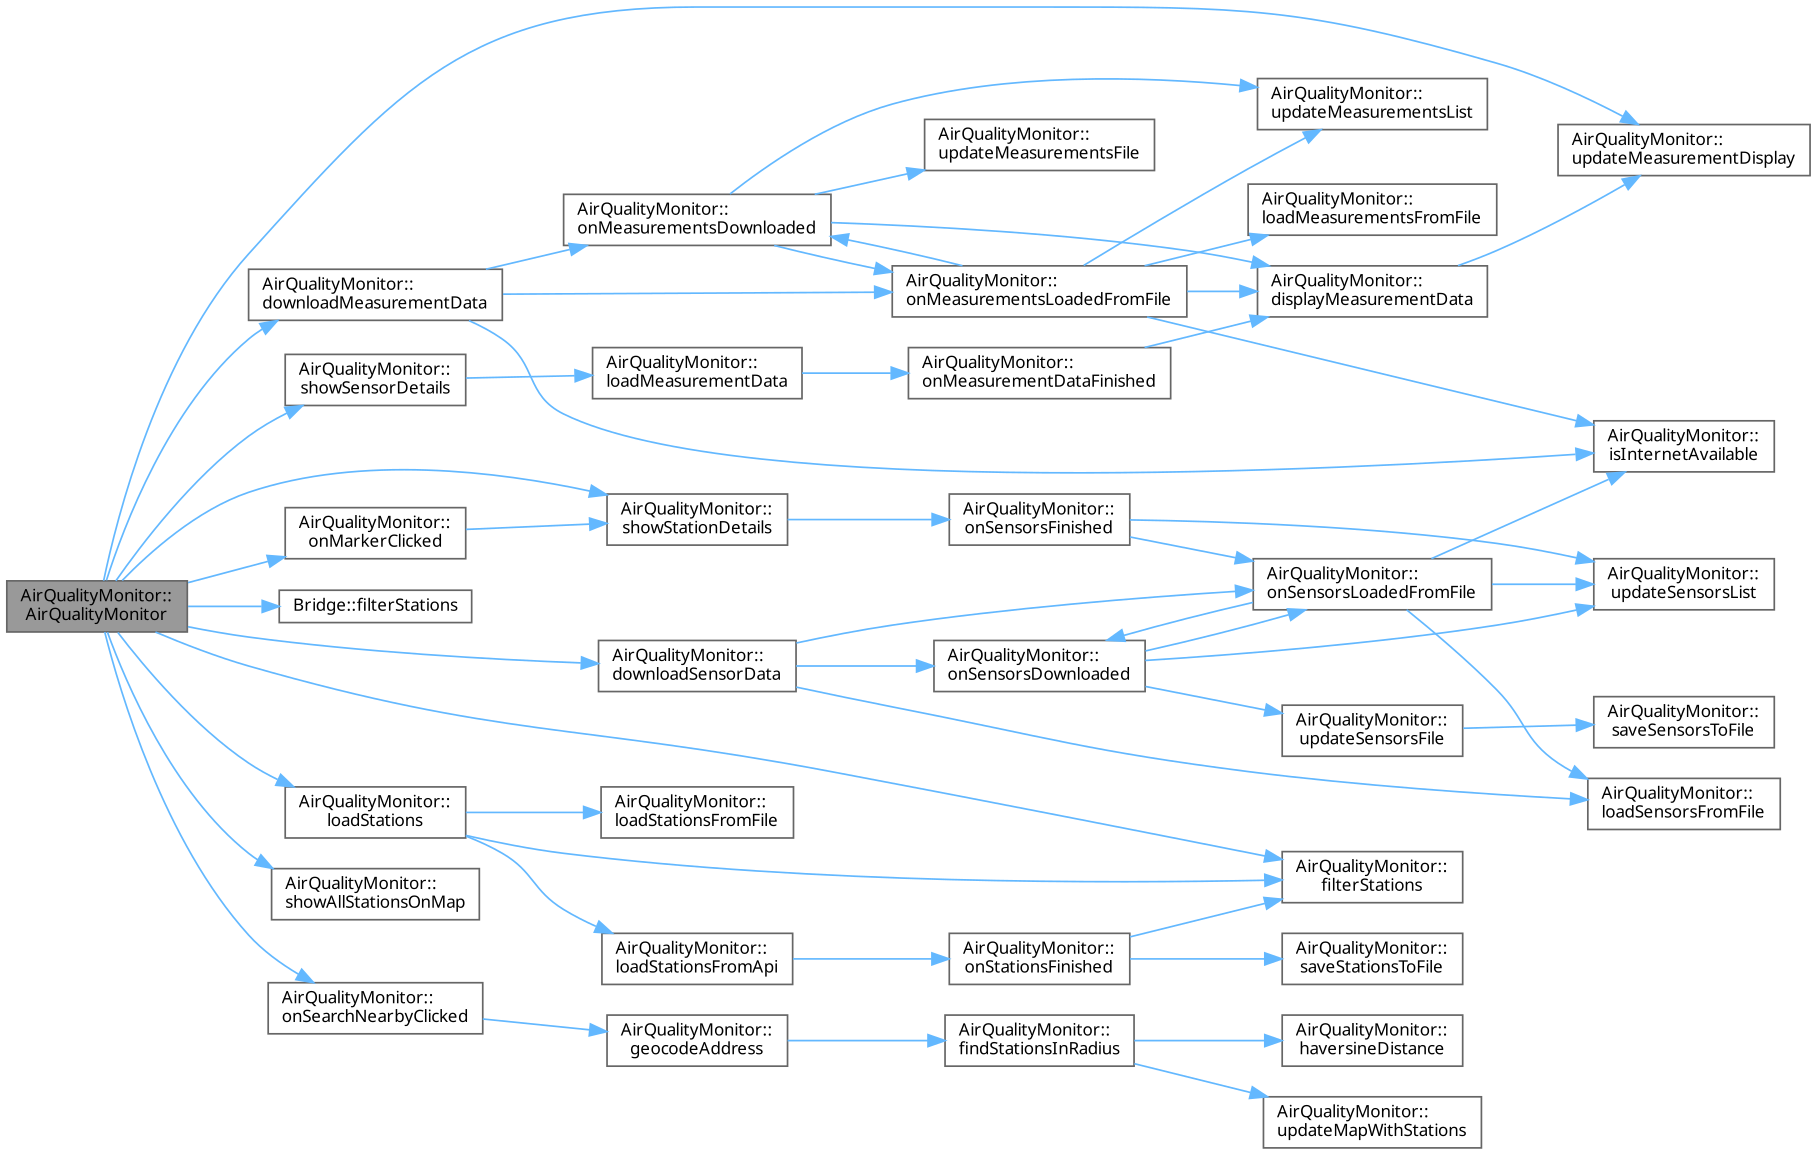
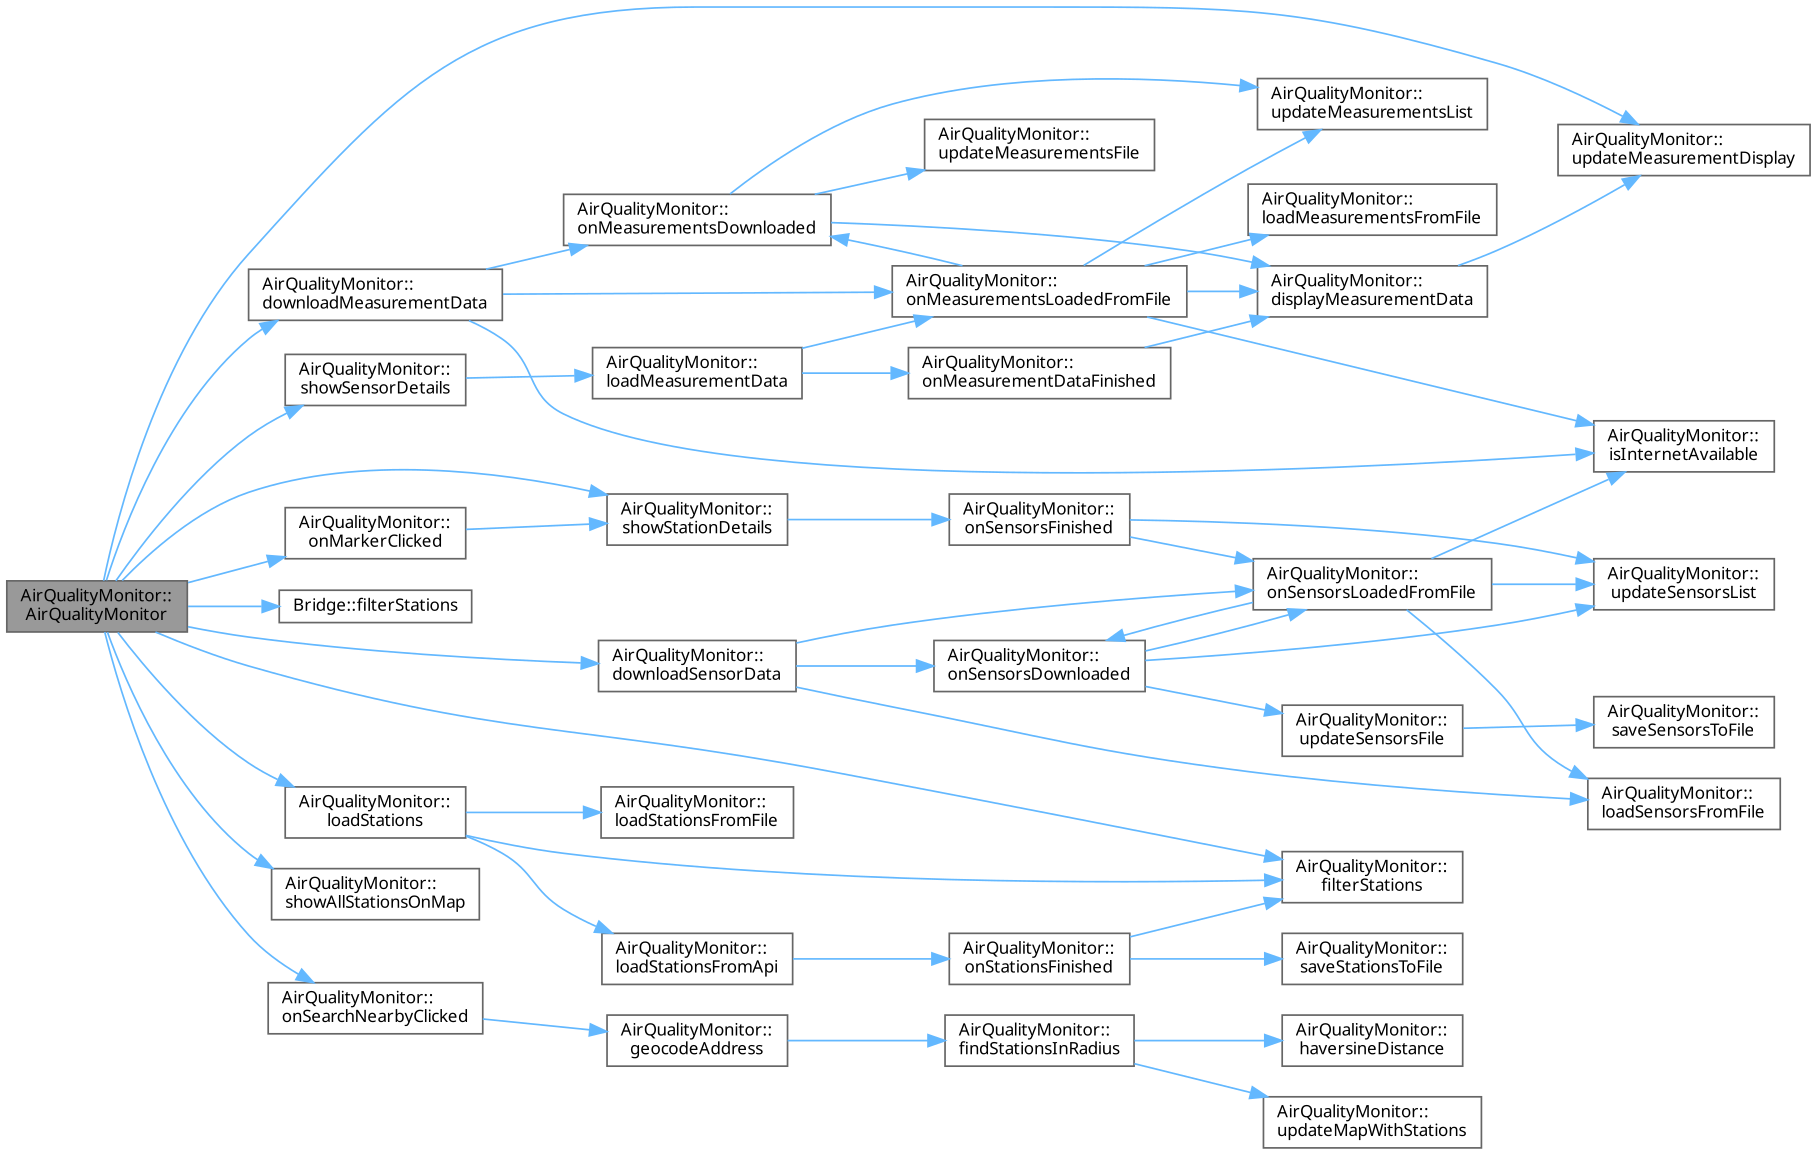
edge "AirQualityMonitor:: onMeasurementsDownloaded" -> "AirQualityMonitor:: onMeasurementsLoadedFromFile": now "AirQualityMonitor:: loadMeasurementData" -> "AirQualityMonitor:: onMeasurementsLoadedFromFile"
